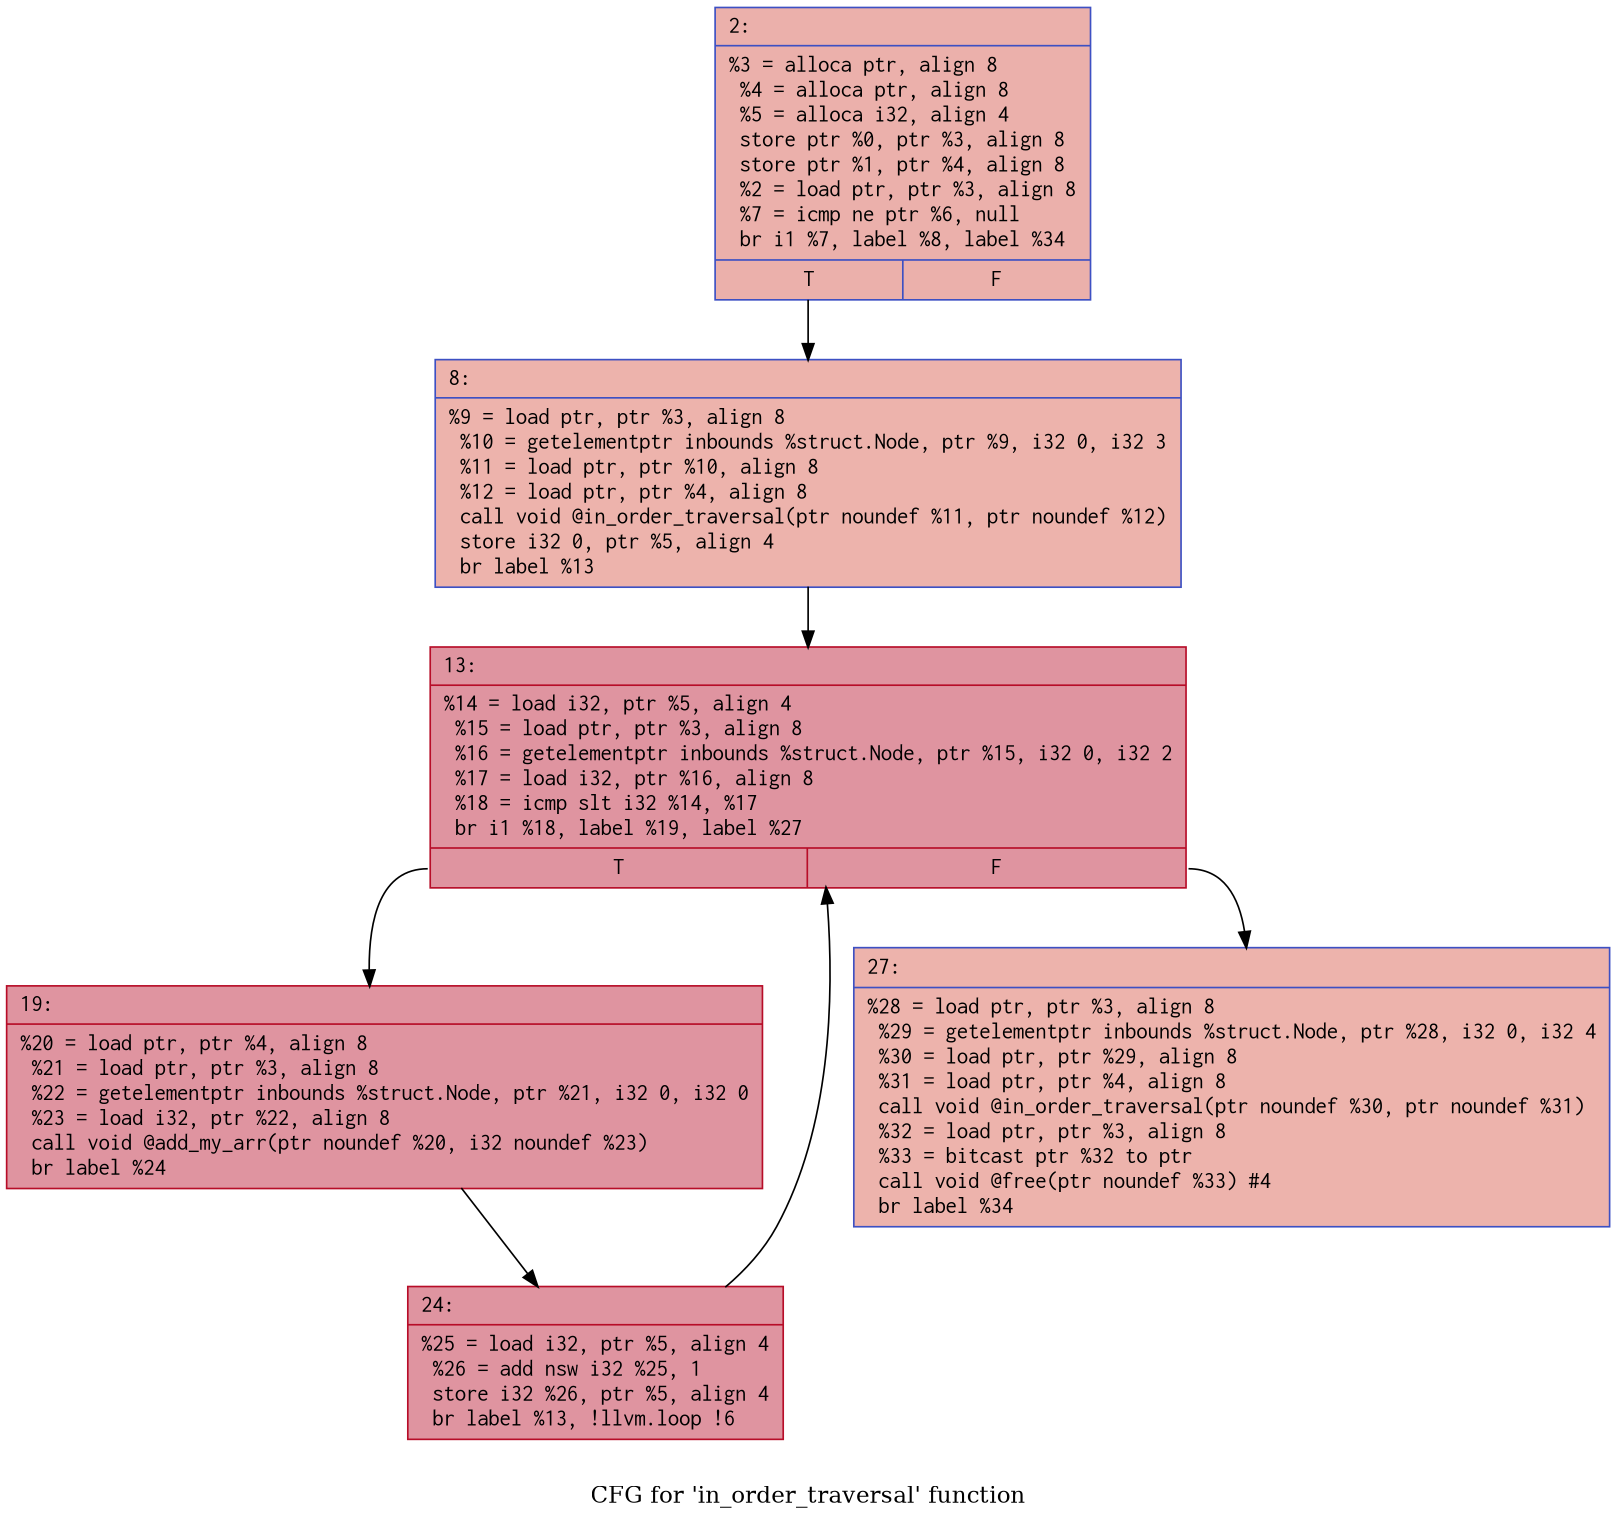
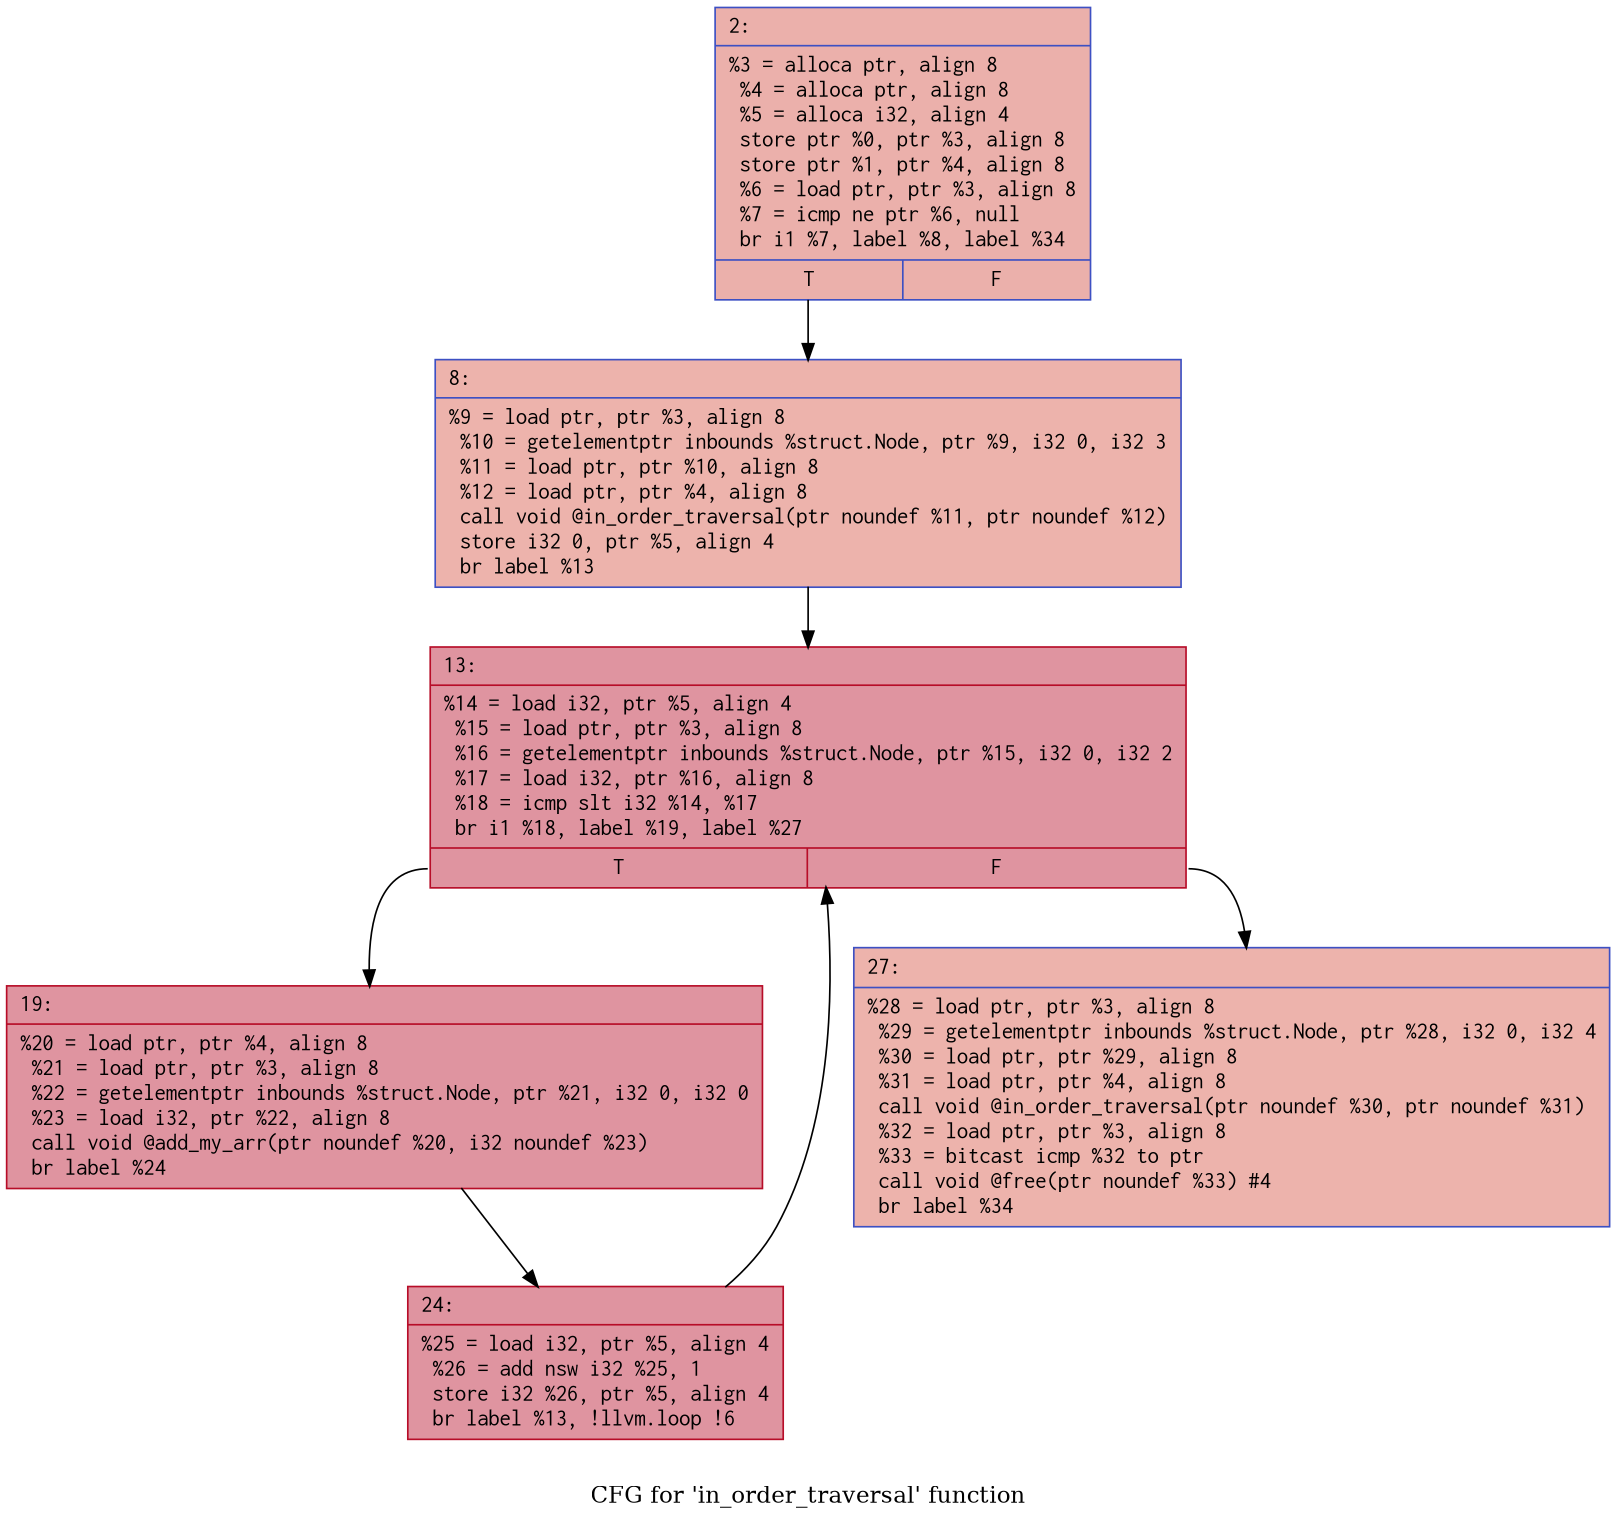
node "2:": text "%2 = load ptr, ptr %3, align 8" -> "%6 = load ptr, ptr %3, align 8"
node "27:": text "%33 = bitcast ptr %32 to ptr" -> "%33 = bitcast icmp %32 to ptr"
